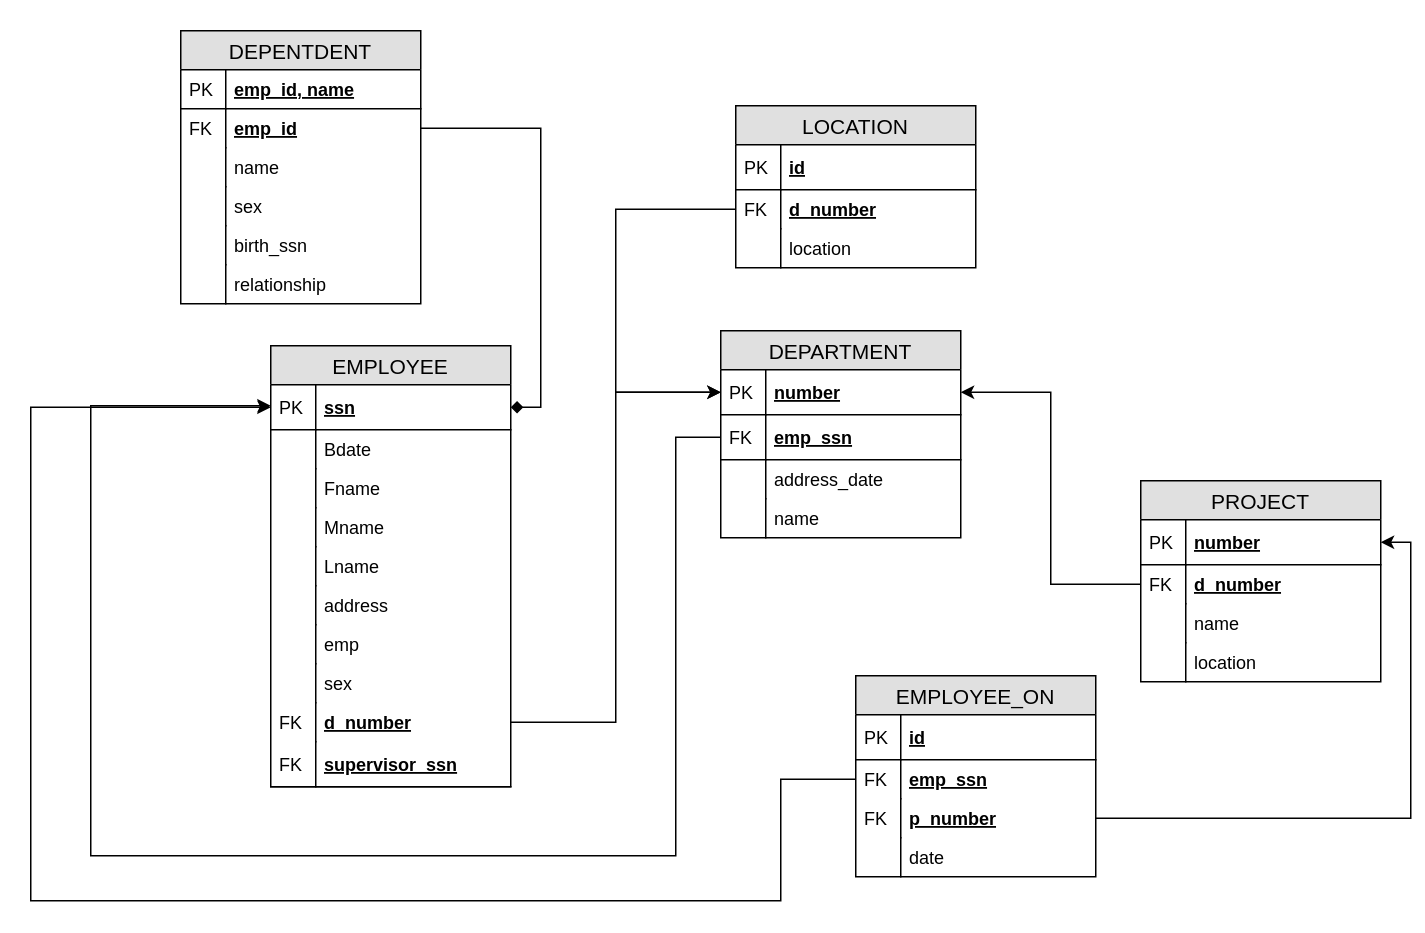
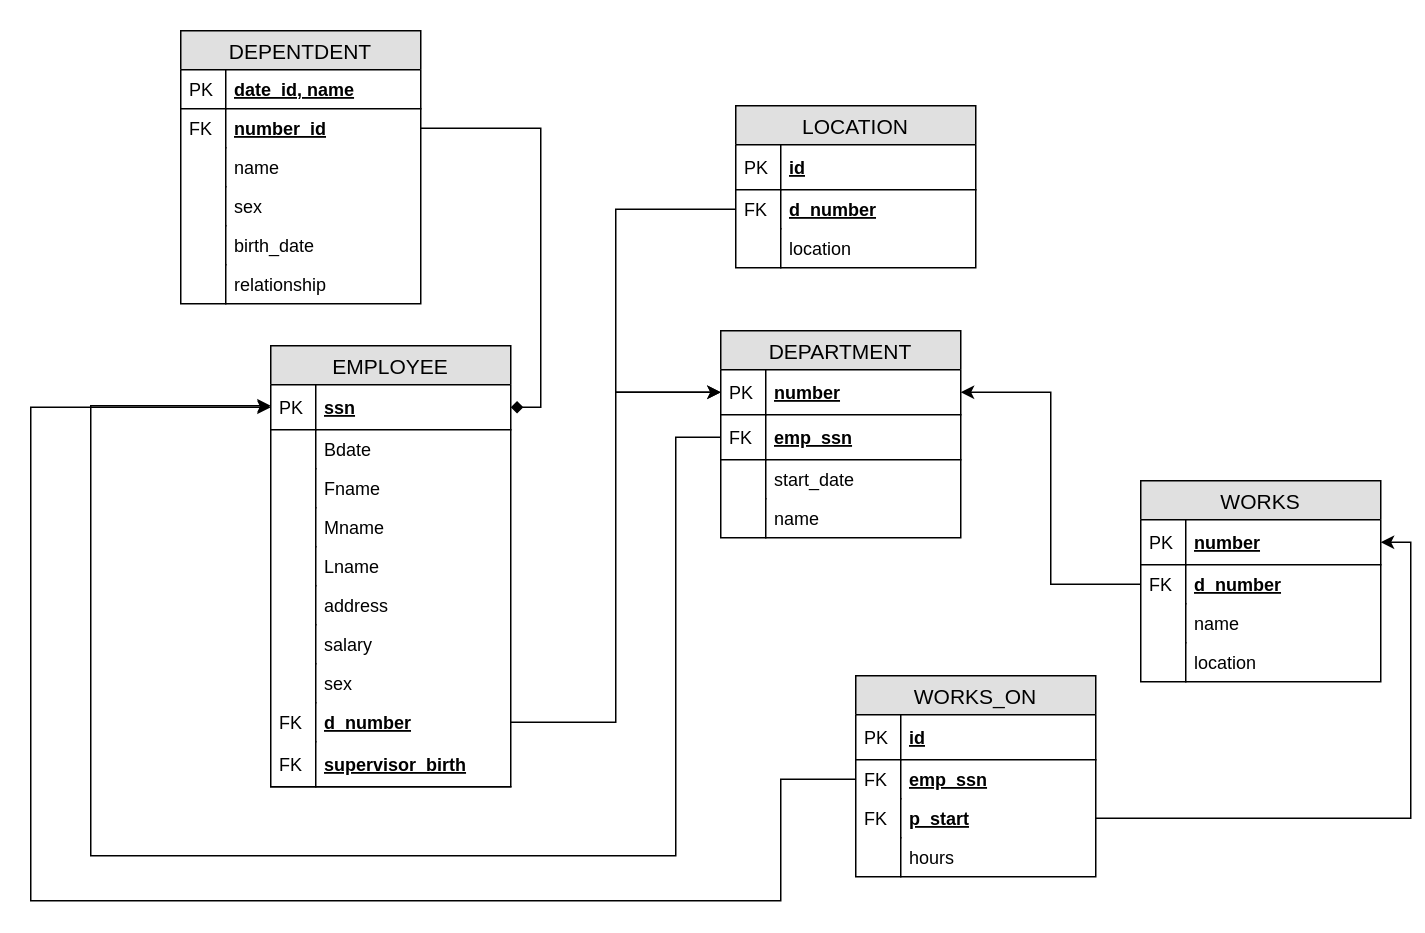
node "emp_id, name": label "emp_id, name" -> "date_id, name"
node "emp_id": label "emp_id" -> "number_id"
node "birth_ssn": label "birth_ssn" -> "birth_date"
node "address_date": label "address_date" -> "start_date"
node "PROJECT": label "PROJECT" -> "WORKS"
node "emp": label "emp" -> "salary"
node "EMPLOYEE_ON": label "EMPLOYEE_ON" -> "WORKS_ON"
node "supervisor_ssn": label "supervisor_ssn" -> "supervisor_birth"
node "p_number": label "p_number" -> "p_start"
node "date": label "date" -> "hours"
